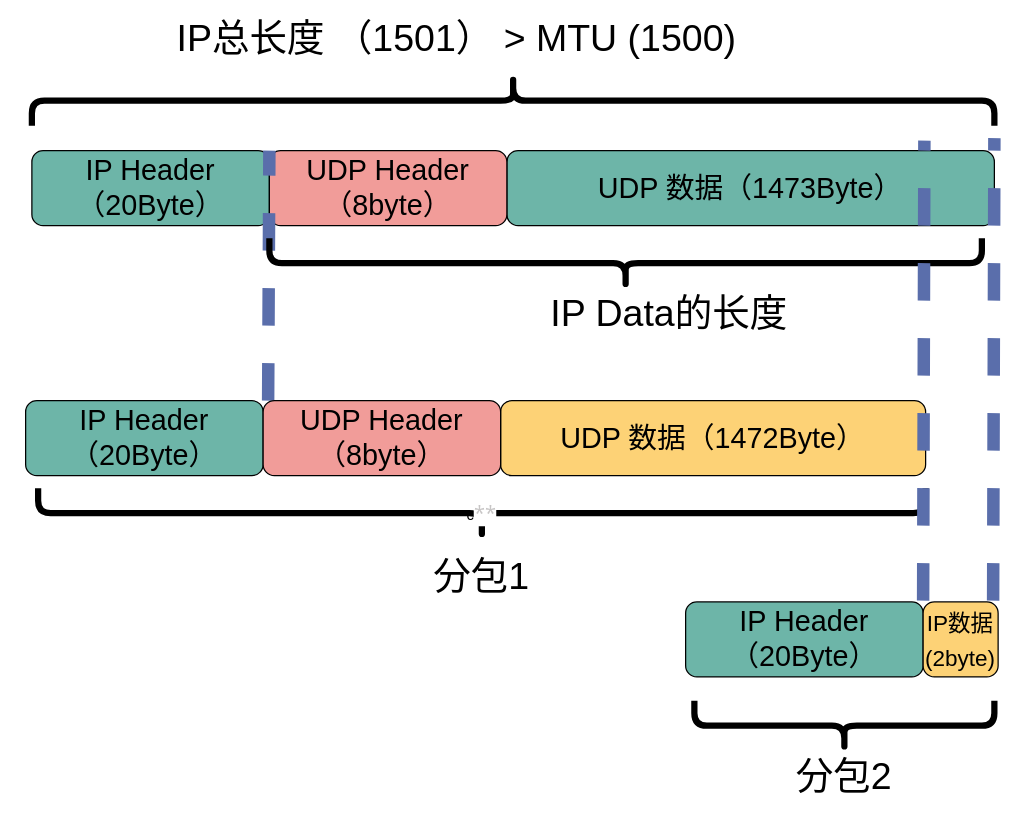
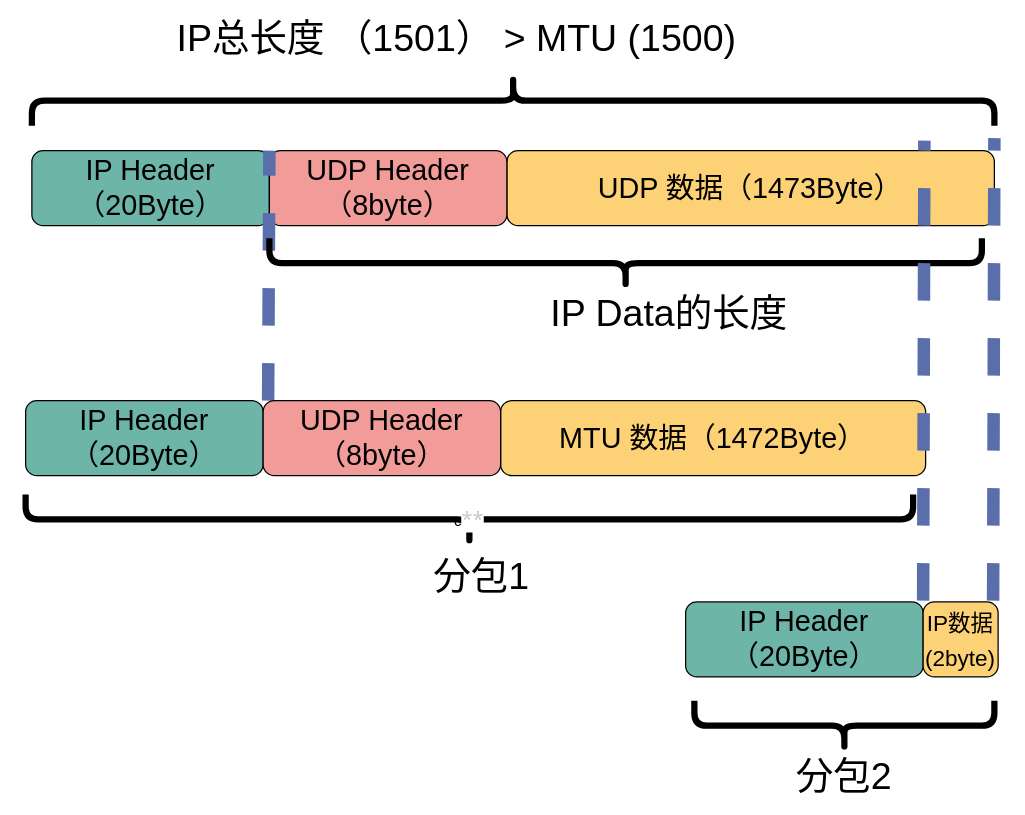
node "UDP 数据（1473Byte）": fillcolor #6db5a8 -> #fdd276
node "UDP 数据（1472Byte）": label "UDP 数据（1472Byte）" -> "MTU 数据（1472Byte）"
node "c**": moved (482, 513) -> (469, 519)
